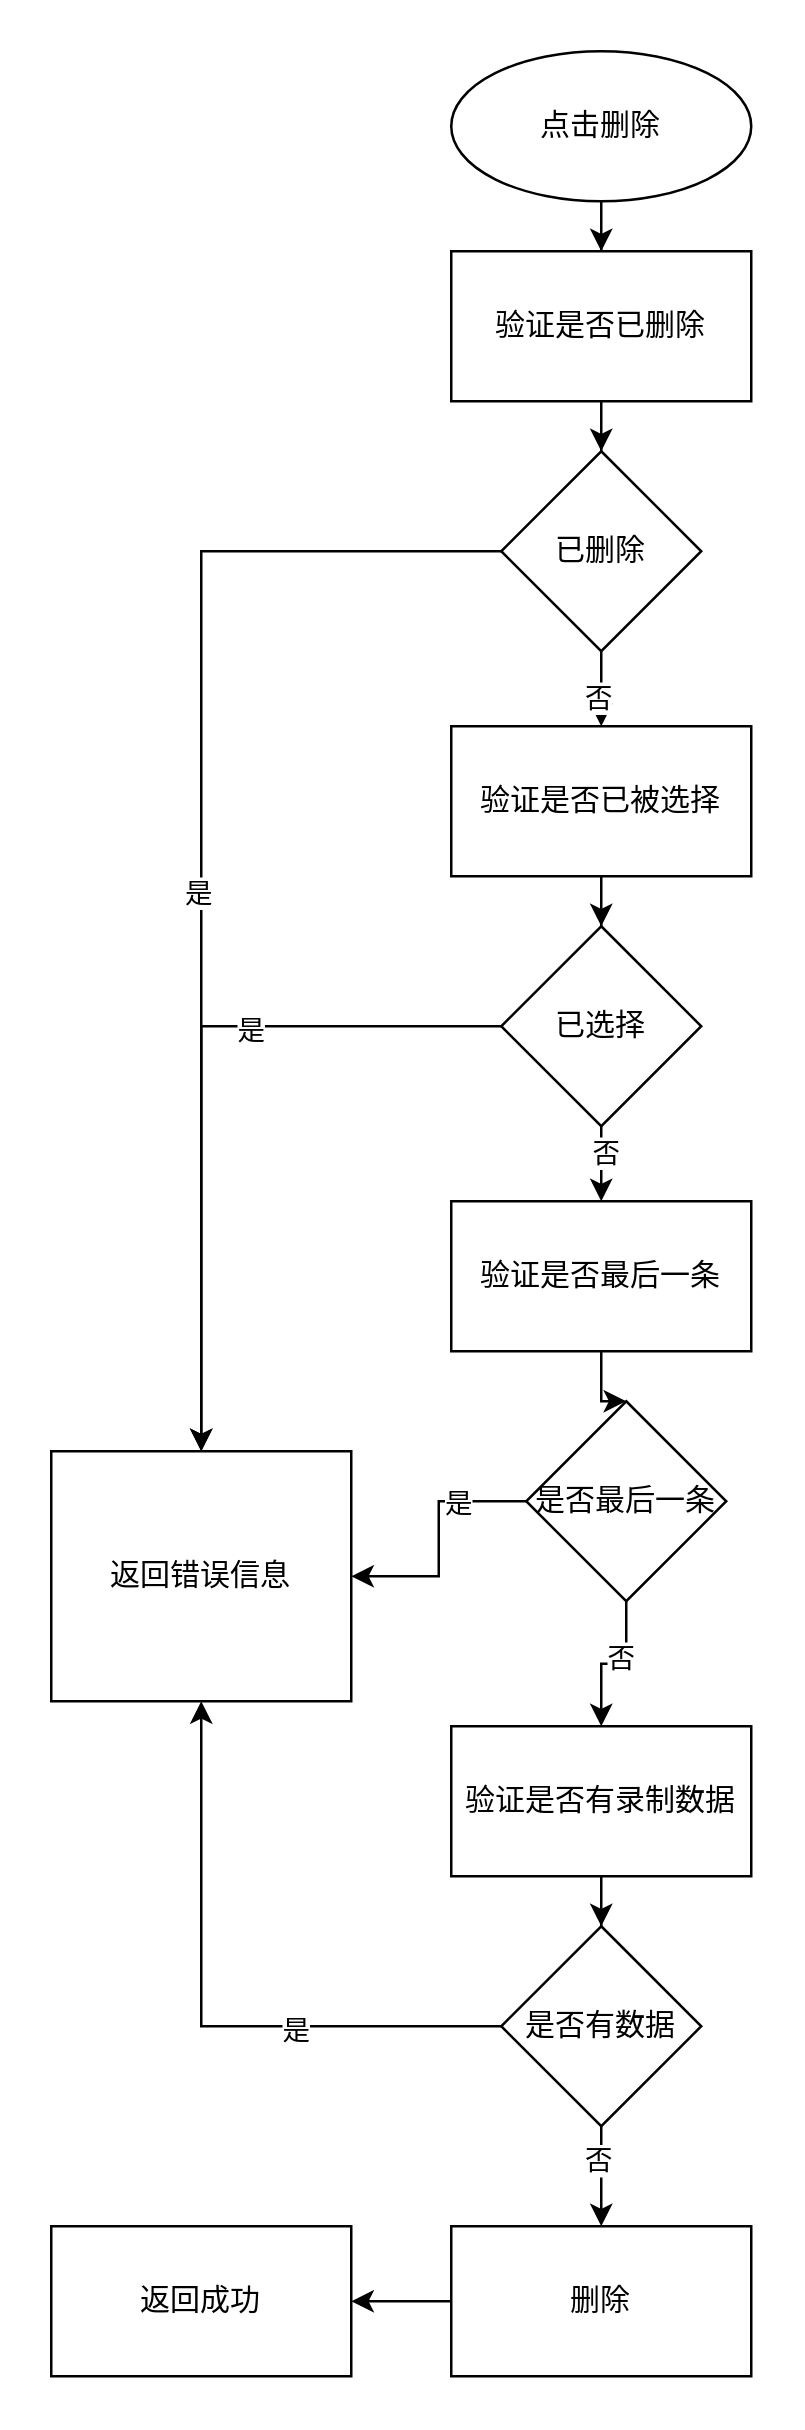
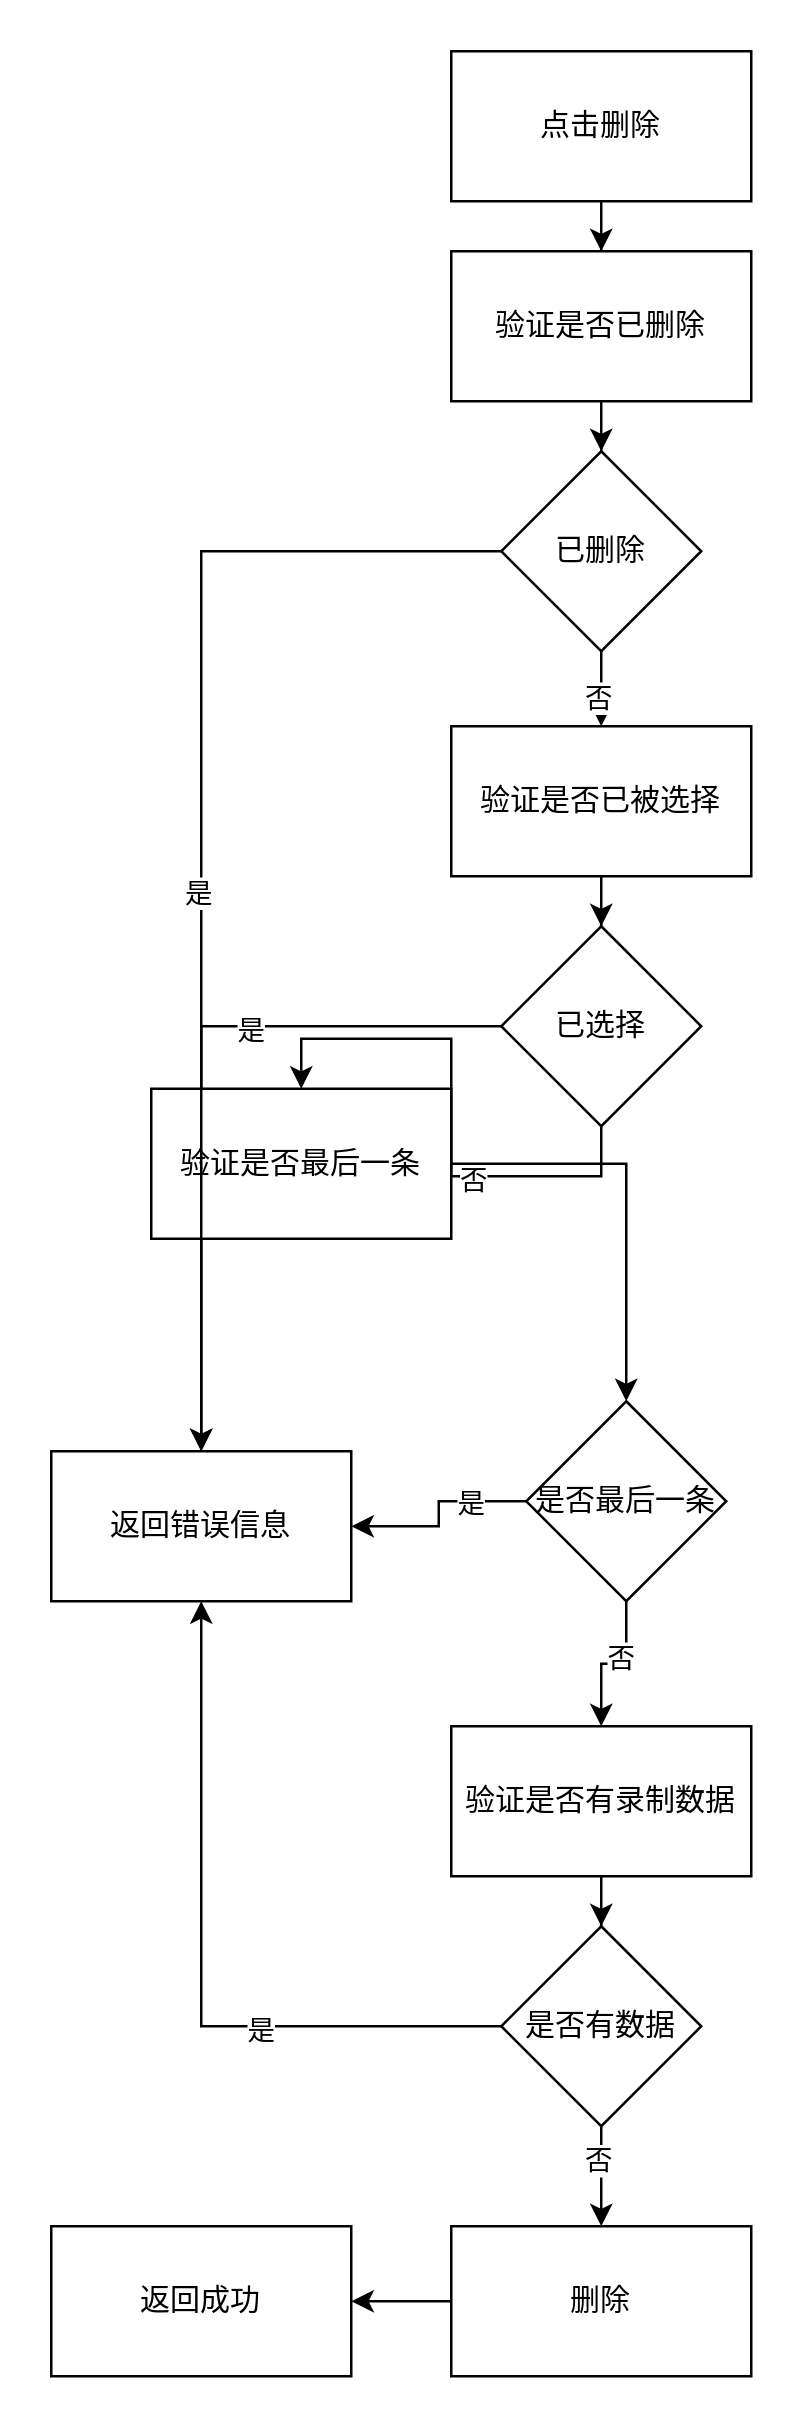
node "点击删除": shape ellipse -> rectangle
node "验证是否最后一条": moved (601, 1276) -> (301, 1164)
node "返回错误信息": size 300x250 -> 300x150
